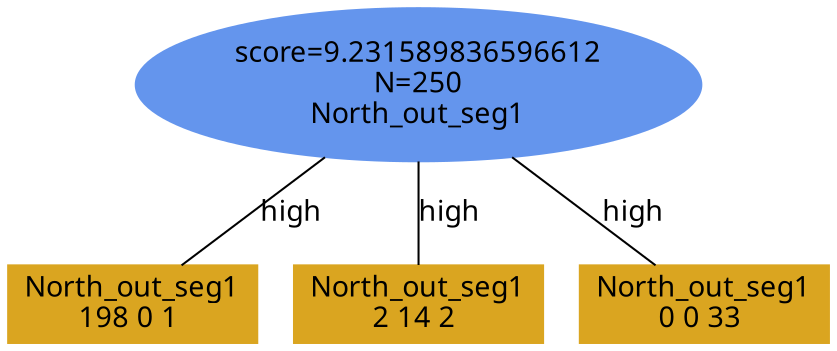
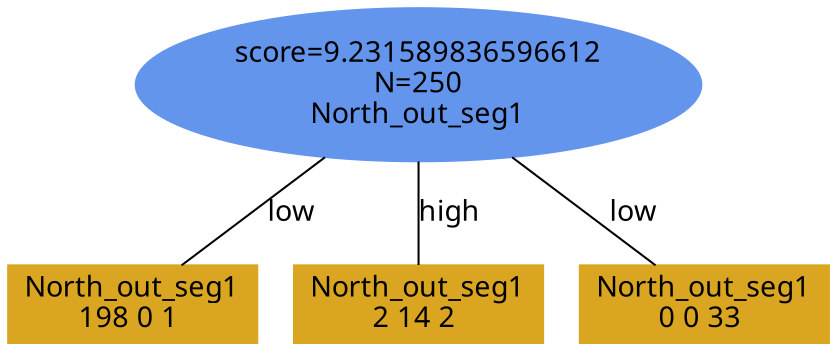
edge "score=9.231589836596612 N=250 North_out_seg1" -- "North_out_seg1 198 0 1": label "high" -> "low"
edge "score=9.231589836596612 N=250 North_out_seg1" -- "North_out_seg1 0 0 33": label "high" -> "low"
